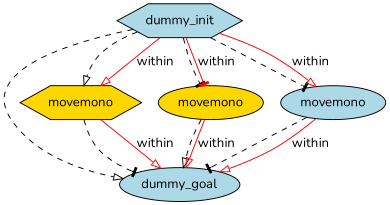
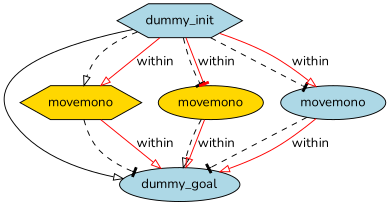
edge "dummy_init" -> "dummy_goal": style dashed -> solid
